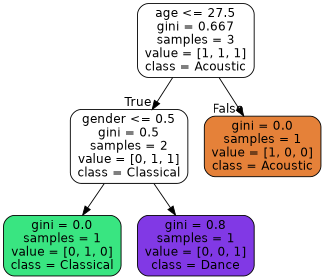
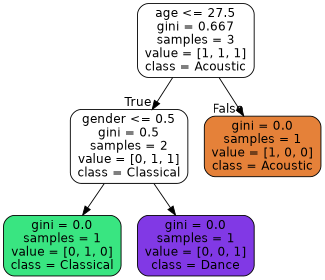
node "gini = 0.8 samples = 1 value = [0, 0, 1] class = Dance": label "gini = 0.8 samples = 1 value = [0, 0, 1] class = Dance" -> "gini = 0.0 samples = 1 value = [0, 0, 1] class = Dance"
